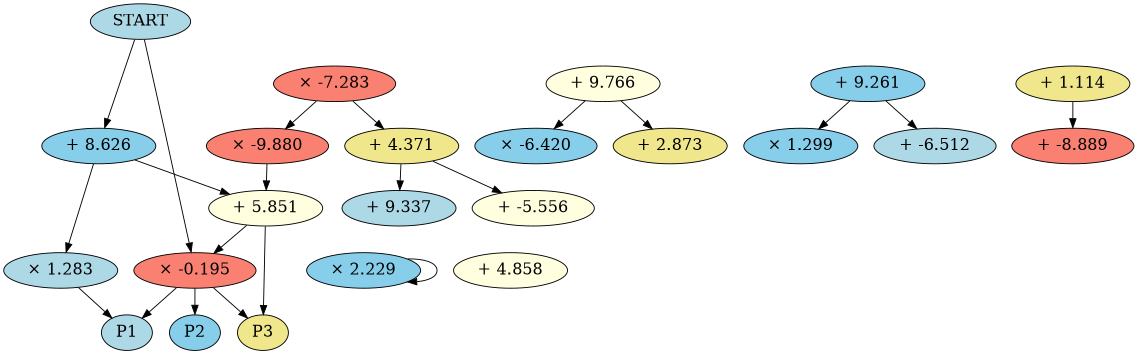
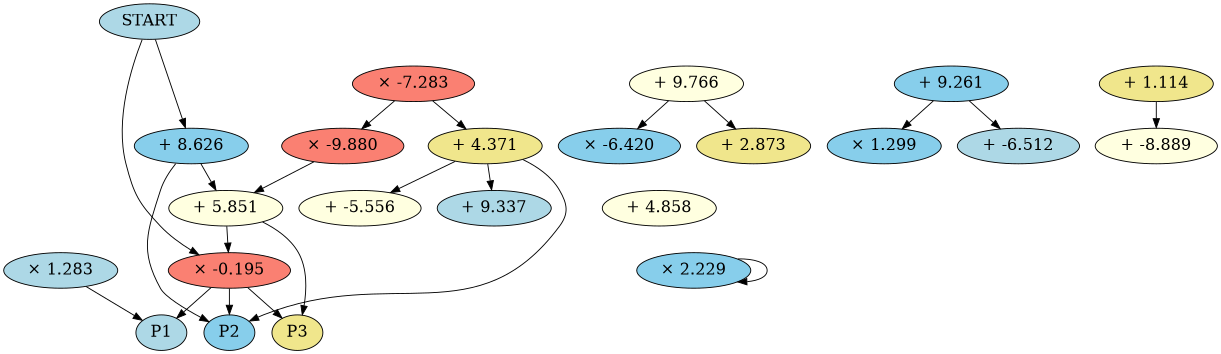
node "+ -8.889": fillcolor salmon -> lightyellow
edge "+ 8.626" -> "× 1.283": now "+ 8.626" -> "P2"
edge "+ 4.371" -> "P2": added
